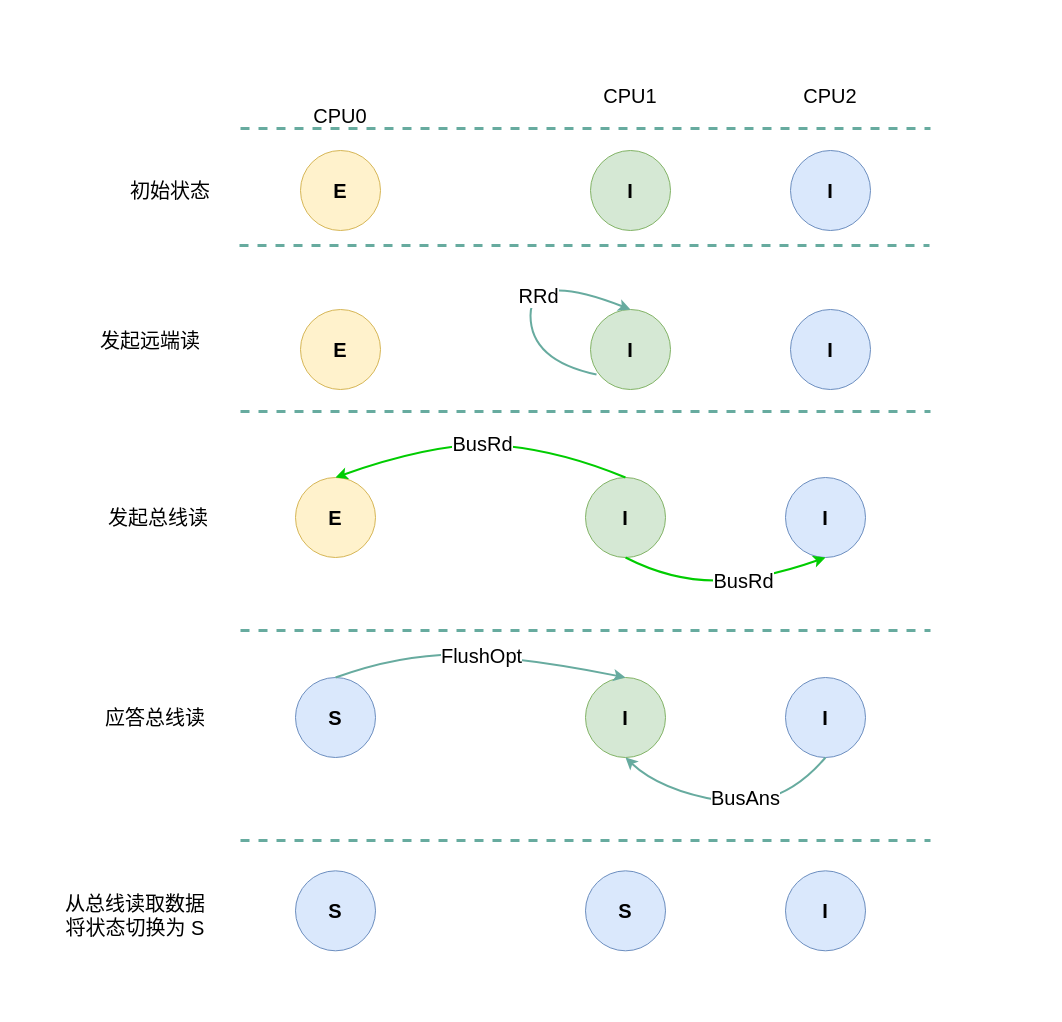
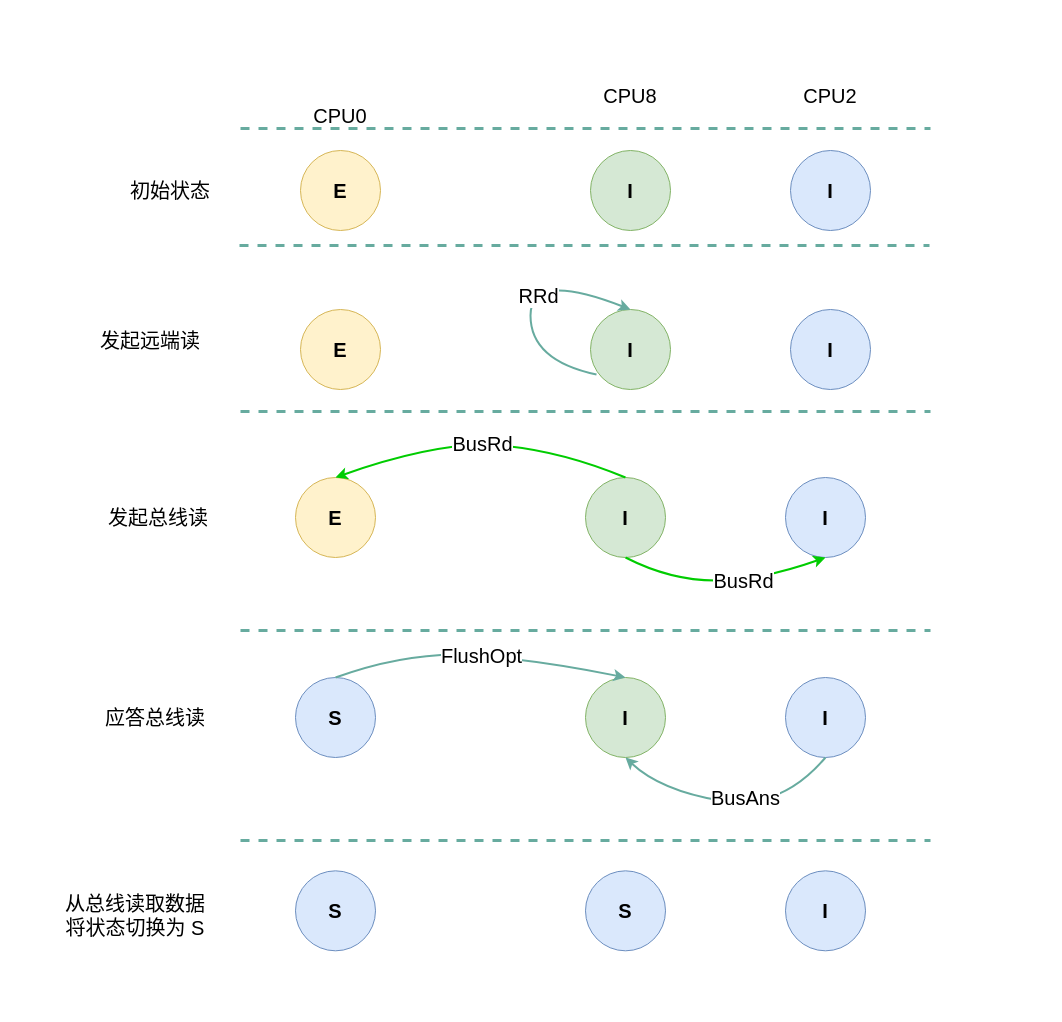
node "CPU1": label "CPU1" -> "CPU8"
